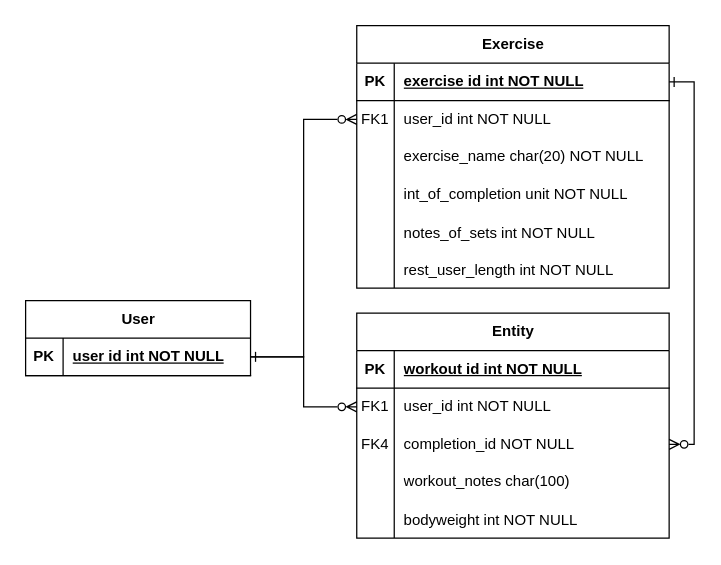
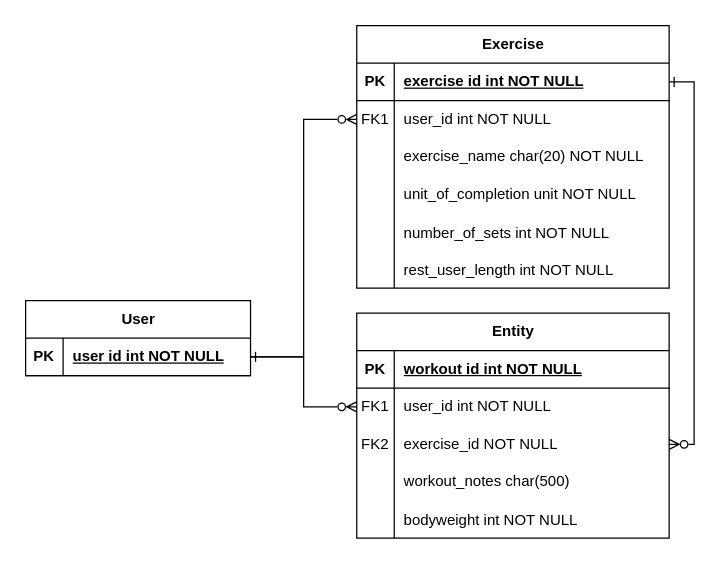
node "int_of_completion unit NOT NULL": label "int_of_completion unit NOT NULL" -> "unit_of_completion unit NOT NULL"
node "notes_of_sets int NOT NULL": label "notes_of_sets int NOT NULL" -> "number_of_sets int NOT NULL"
node "FK4": label "FK4" -> "FK2"
node "completion_id NOT NULL": label "completion_id NOT NULL" -> "exercise_id NOT NULL"
node "workout_notes char(100)": label "workout_notes char(100)" -> "workout_notes char(500)"
